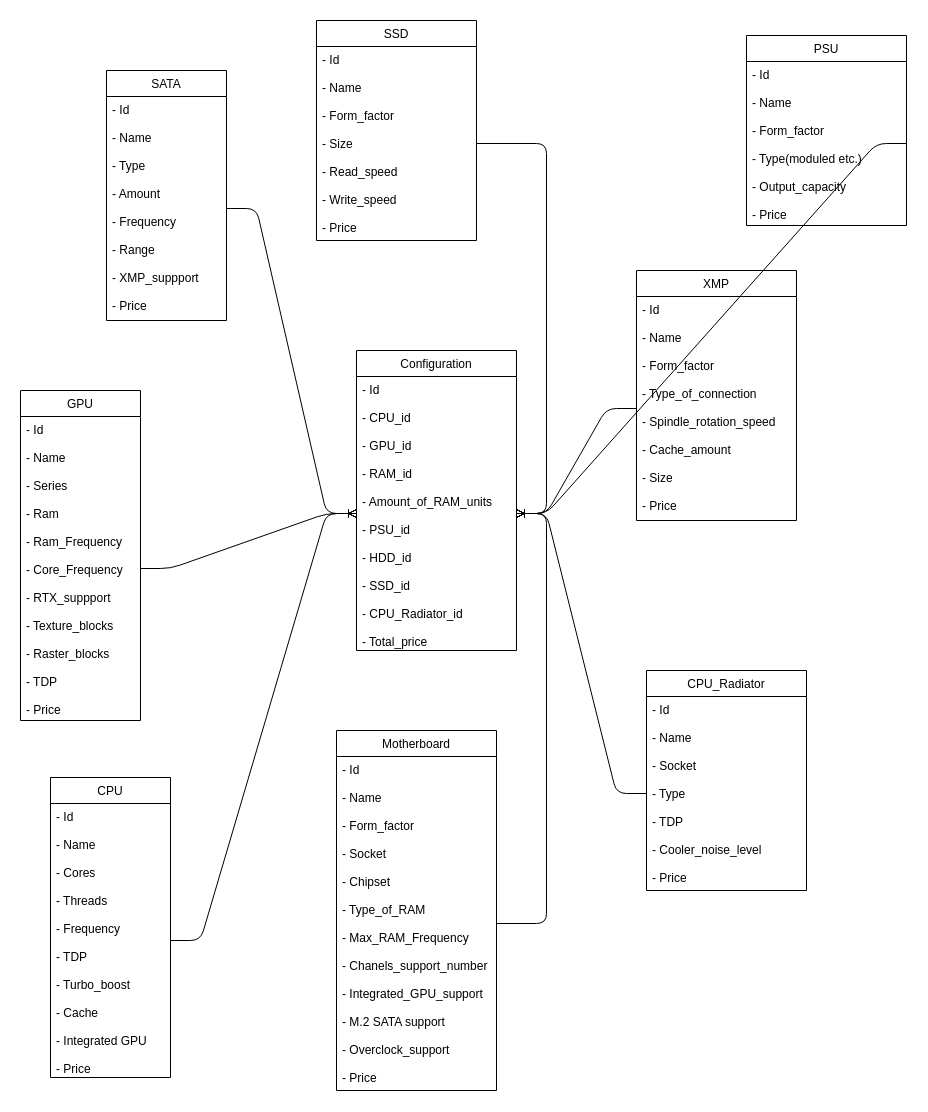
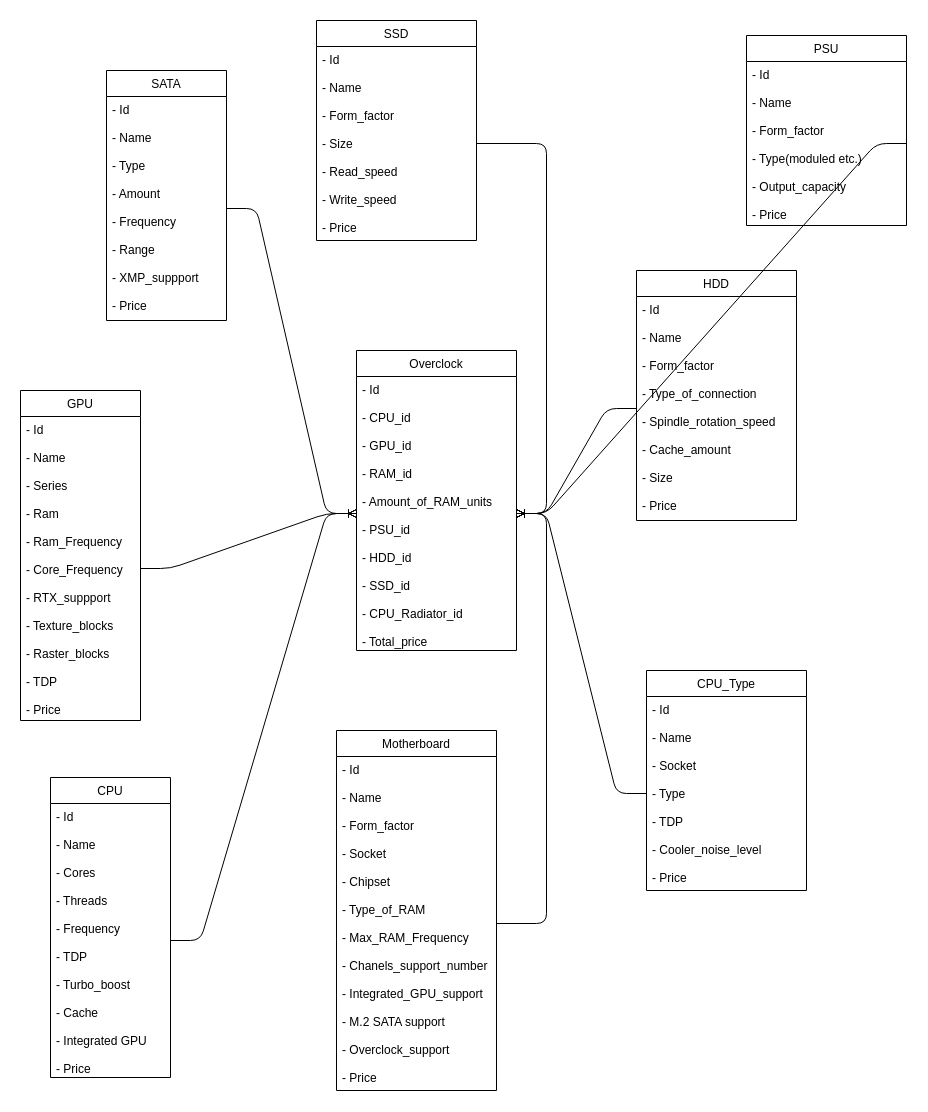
node "XMP": label "XMP" -> "HDD"
node "Configuration": label "Configuration" -> "Overclock"
node "CPU_Radiator": label "CPU_Radiator" -> "CPU_Type"
